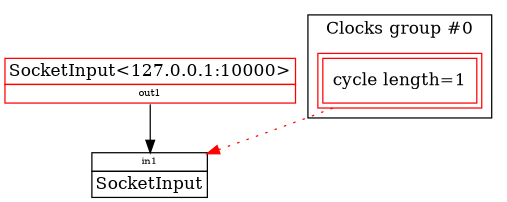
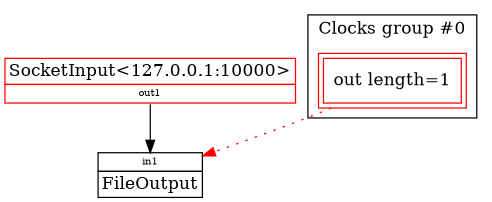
node "cycle length=1": label "cycle length=1" -> "out length=1"
node "in1": text "SocketInput" -> "FileOutput"
